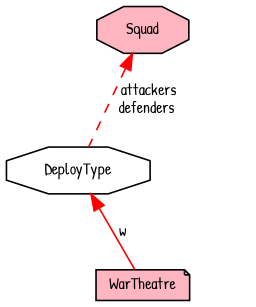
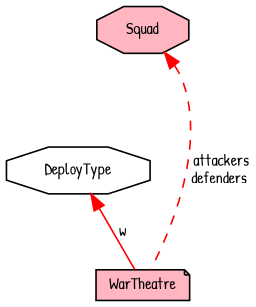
edge "DeployType" -> "Squad": now "WarTheatre" -> "Squad"
